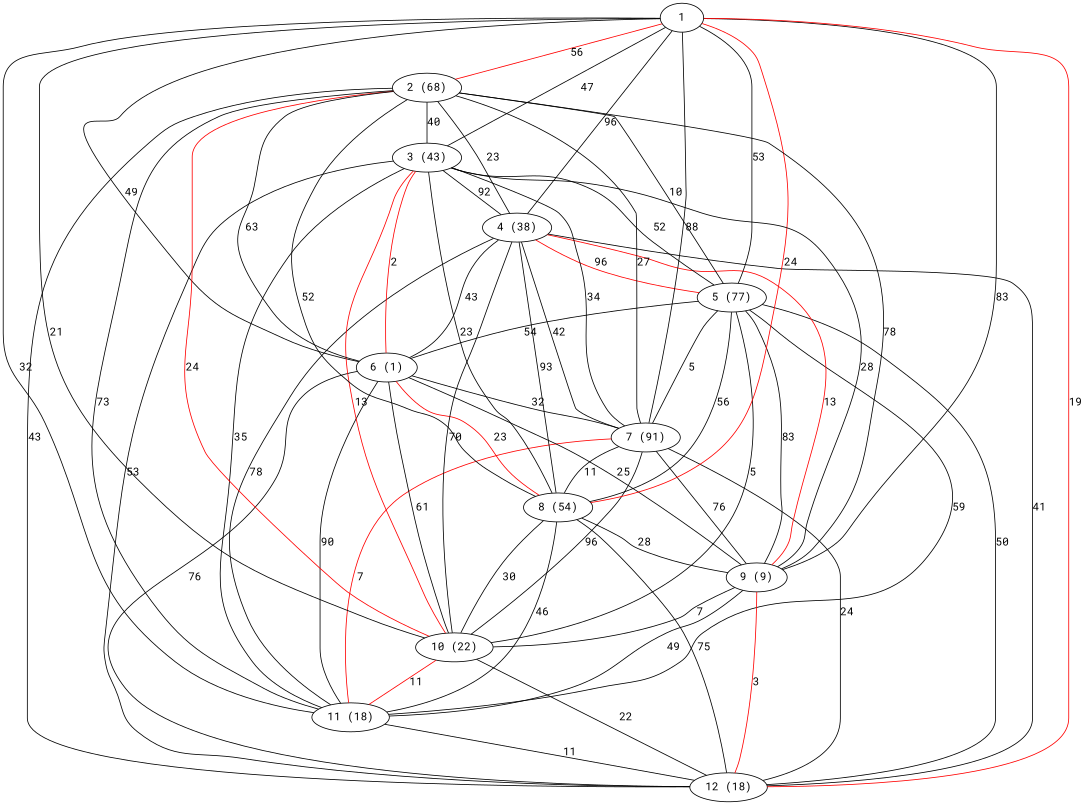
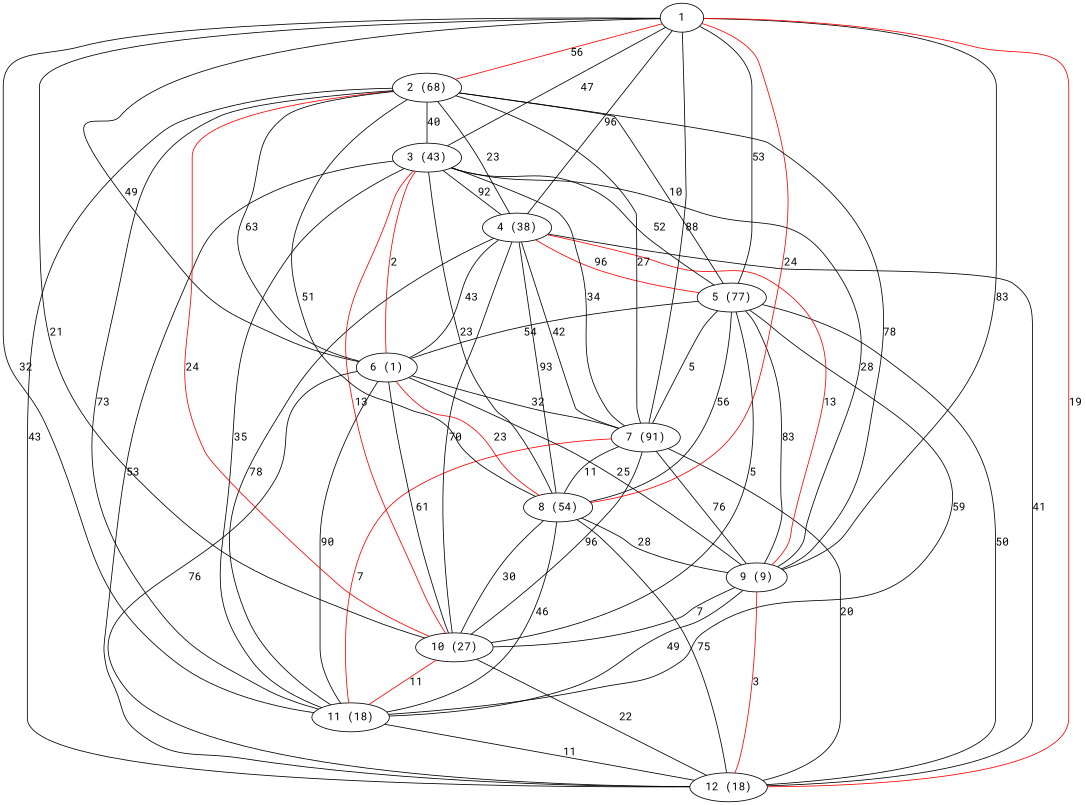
edge "2 (68)" -- "8 (54)": label "52" -> "51"
edge "7 (91)" -- "12 (18)": label "24" -> "20"
node "10 (22)": label "10 (22)" -> "10 (27)"
